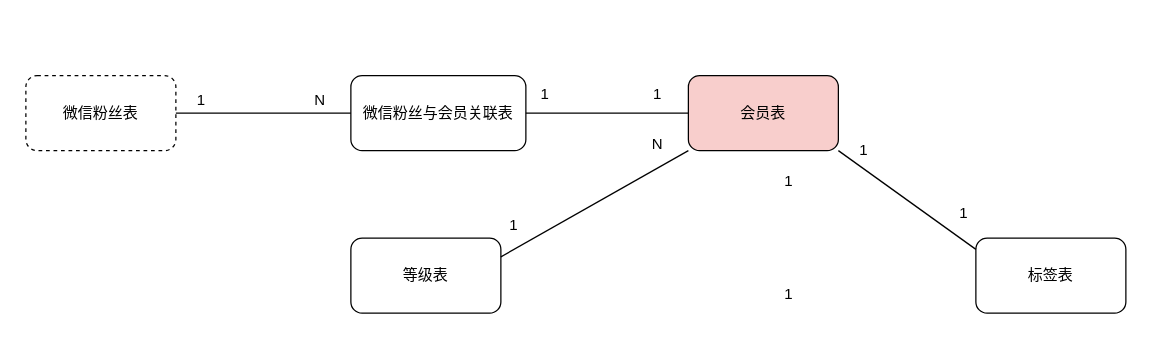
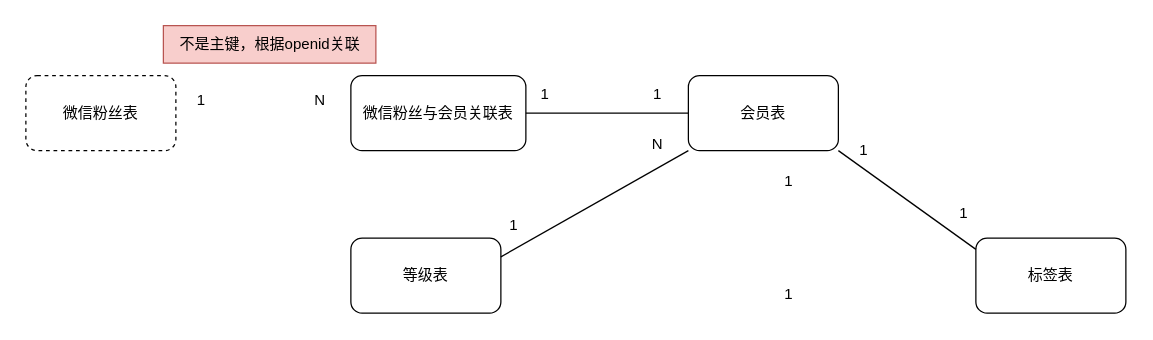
node "不是主键，根据openid关联": added
edge "微信粉丝表" -- "微信粉丝与会员关联表": removed
node "会员表": fillcolor #f8cecc -> #ffffff
